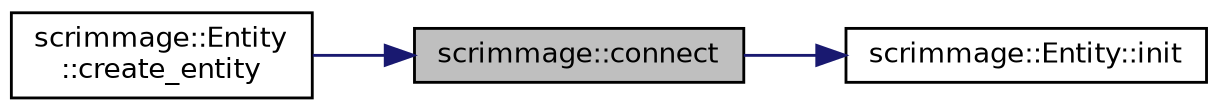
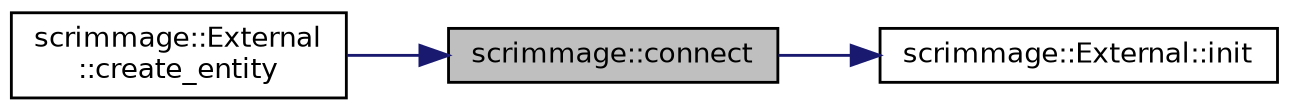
node "scrimmage::Entity ::create_entity": label "scrimmage::Entity ::create_entity" -> "scrimmage::External ::create_entity"
node "scrimmage::Entity::init": label "scrimmage::Entity::init" -> "scrimmage::External::init"
